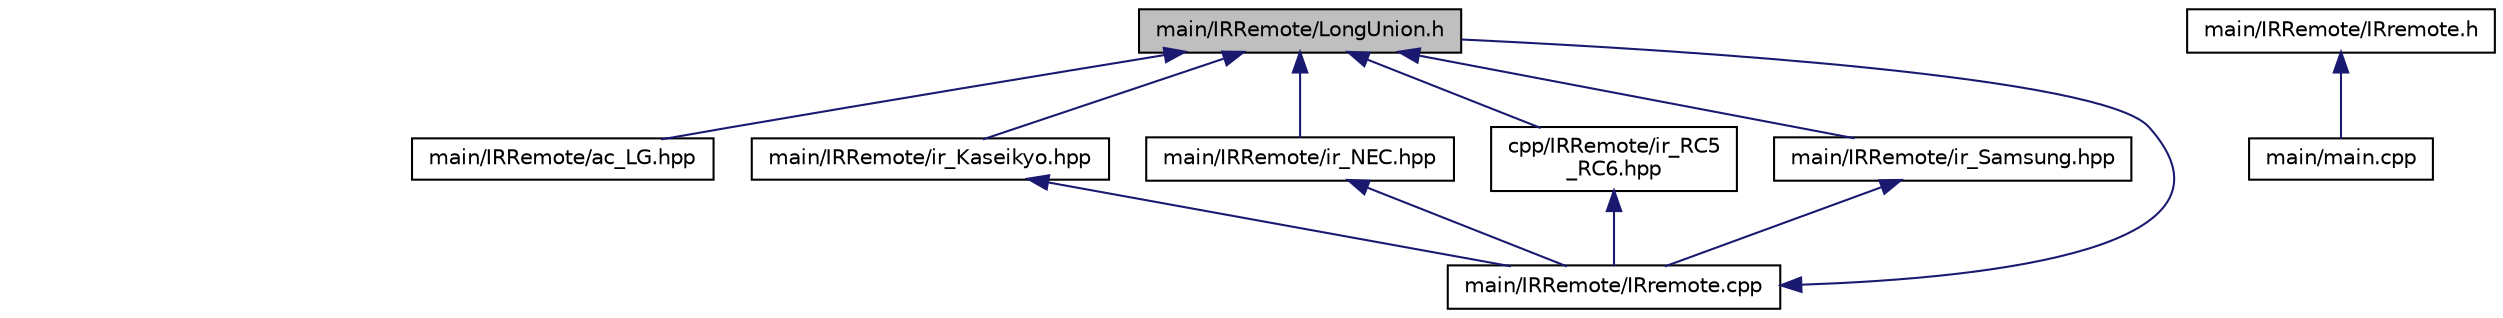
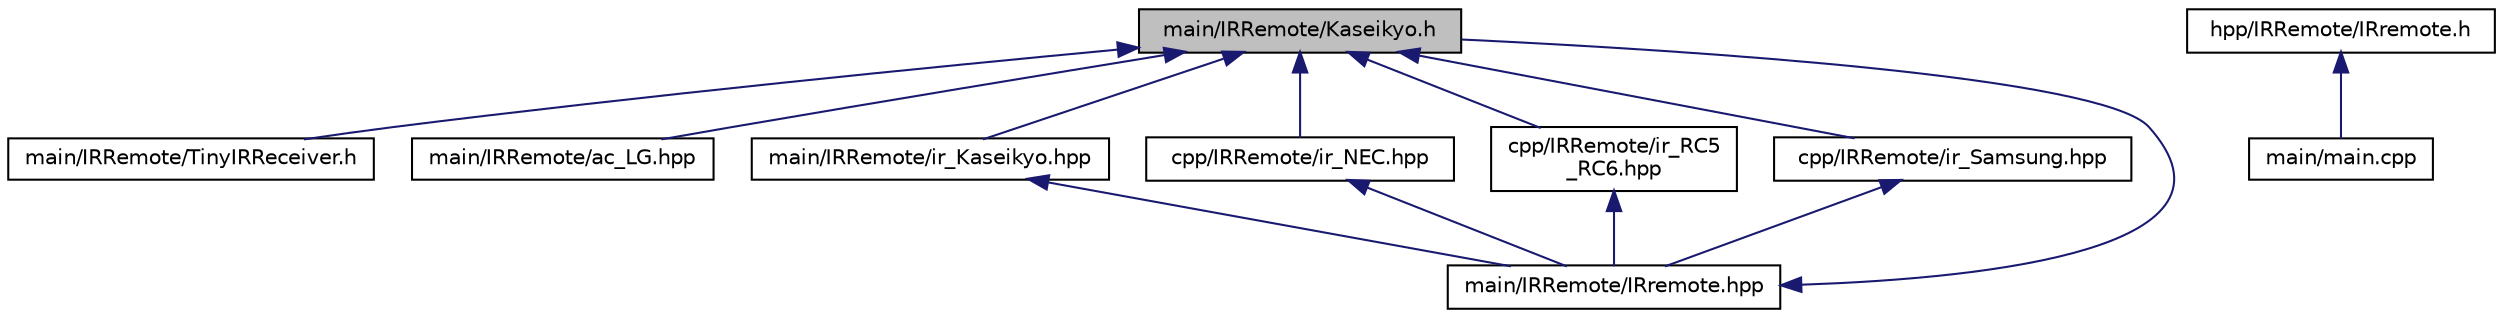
node "main/IRRemote/LongUnion.h": label "main/IRRemote/LongUnion.h" -> "main/IRRemote/Kaseikyo.h"
node "main/IRRemote/IRremote.h": label "main/IRRemote/IRremote.h" -> "hpp/IRRemote/IRremote.h"
node "main/IRRemote/TinyIRReceiver.h": added
node "main/IRRemote/ir_NEC.hpp": label "main/IRRemote/ir_NEC.hpp" -> "cpp/IRRemote/ir_NEC.hpp"
node "main/IRRemote/ir_Samsung.hpp": label "main/IRRemote/ir_Samsung.hpp" -> "cpp/IRRemote/ir_Samsung.hpp"
node "main/IRRemote/IRremote.cpp": label "main/IRRemote/IRremote.cpp" -> "main/IRRemote/IRremote.hpp"
